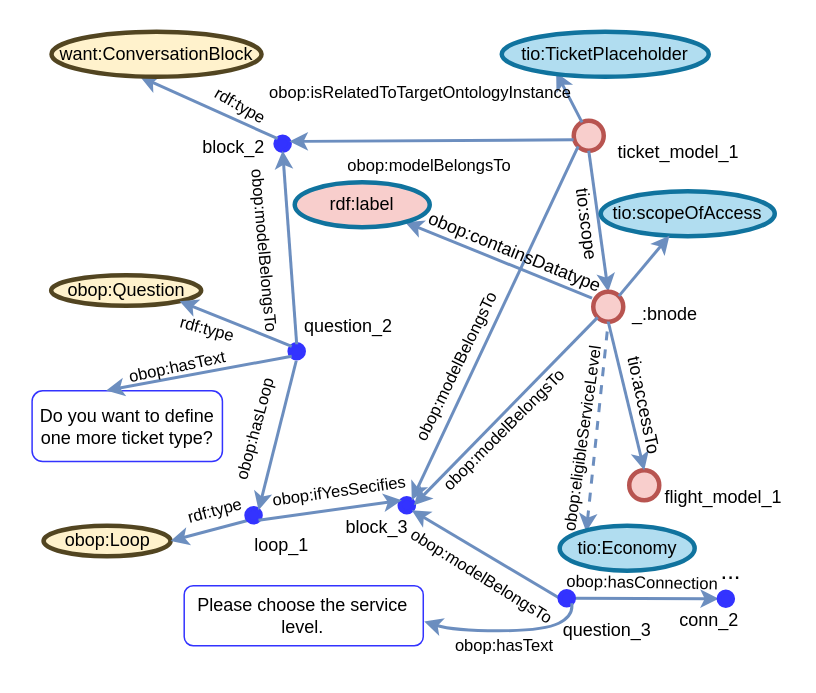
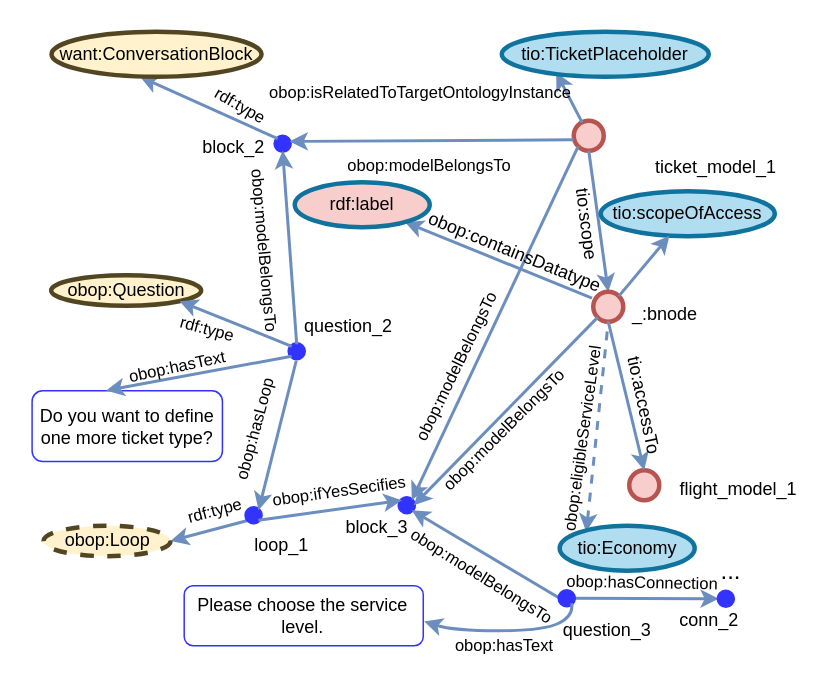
node "ticket_model_1": moved (679, 152) -> (716, 167)
node "flight_model_1": moved (724, 497) -> (739, 490)
node "obop:Loop": style solid -> dashed
